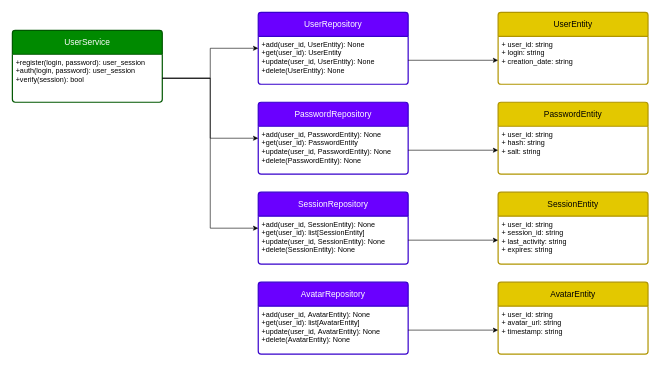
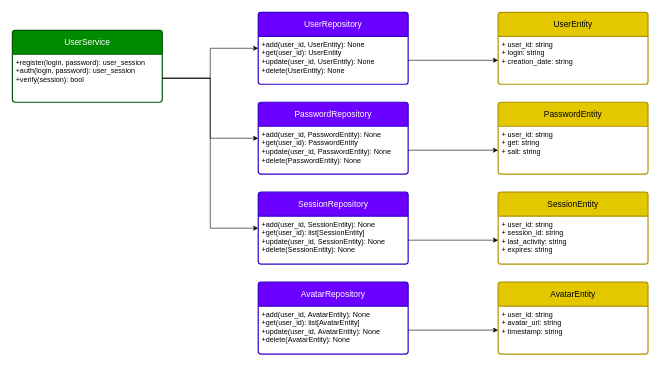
node "+ user_id: string + hash: string + salt: string": label "+ user_id: string + hash: string + salt: string" -> "+ user_id: string + get: string + salt: string"
